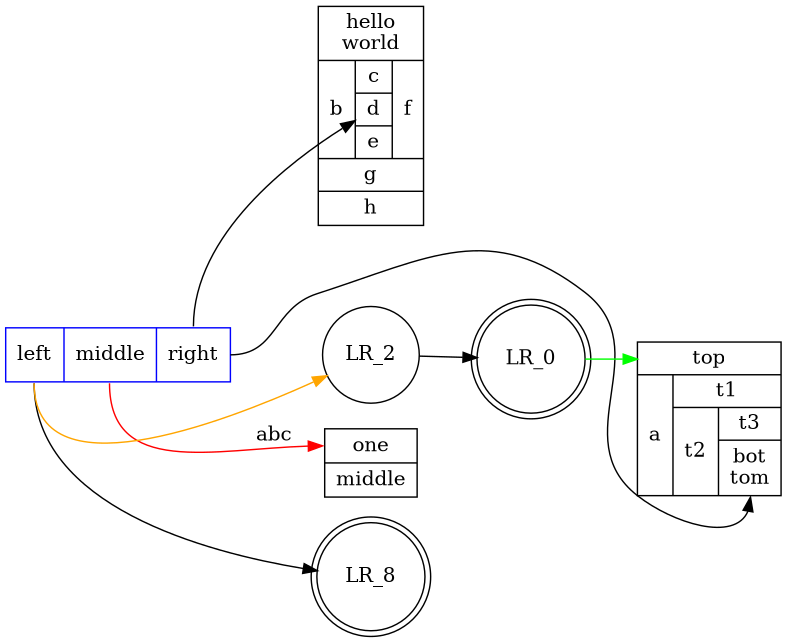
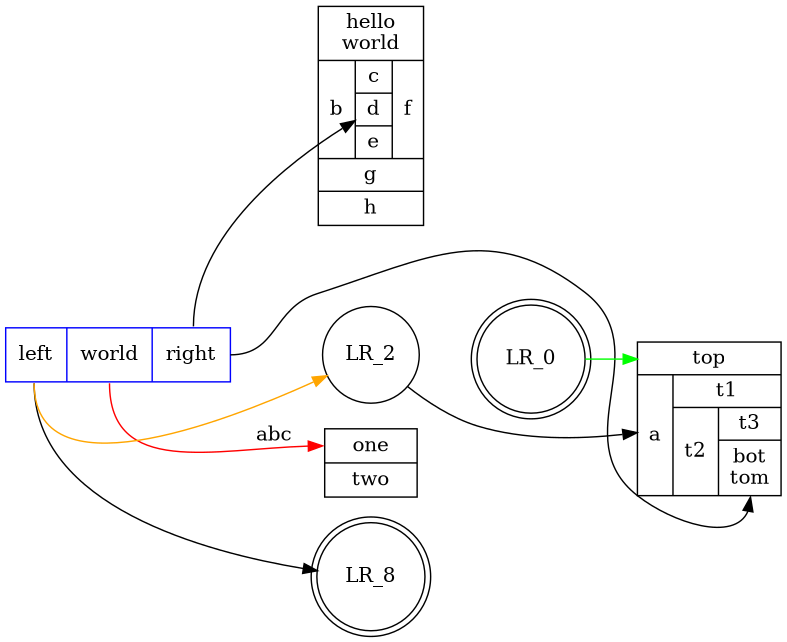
node "left": text "middle" -> "world"
edge "LR_2" -> "LR_0": now "LR_2" -> "top"
node "one": text "middle" -> "two"
